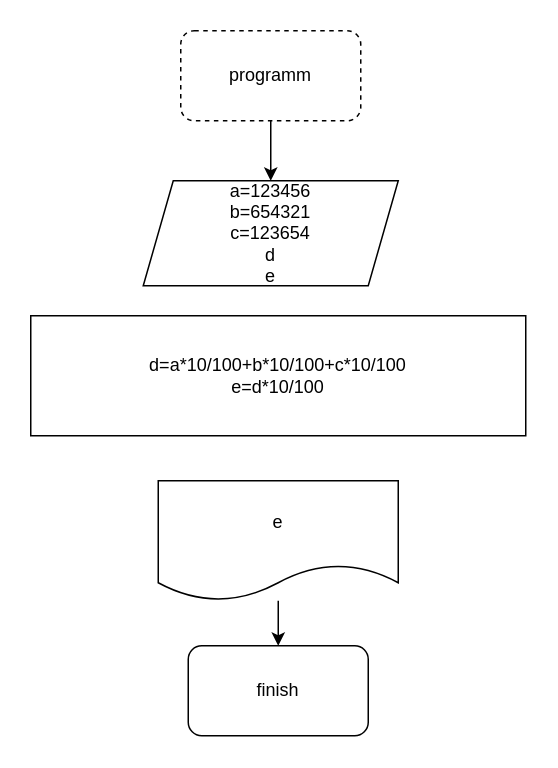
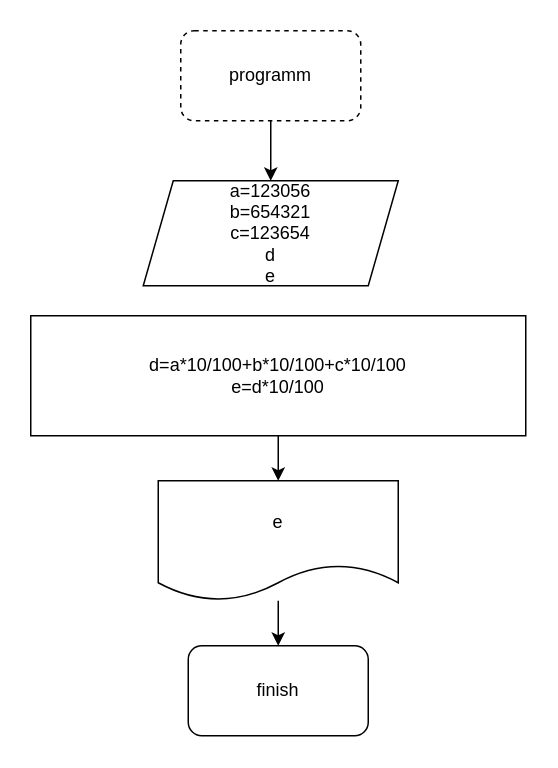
node "a=123456 b=654321 c=123654 d e": label "a=123456 b=654321 c=123654 d e" -> "a=123056 b=654321 c=123654 d e"
edge "d=a*10/100+b*10/100+c*10/100 e=d*10/100" -> "e": added
